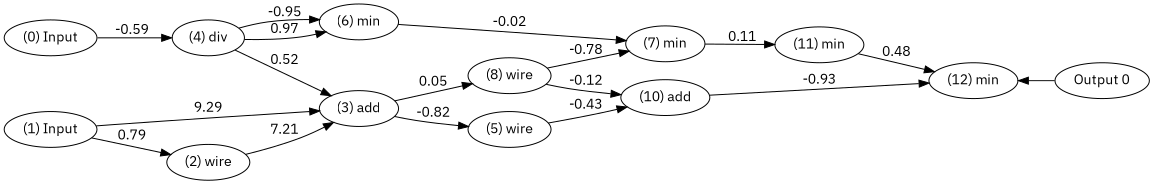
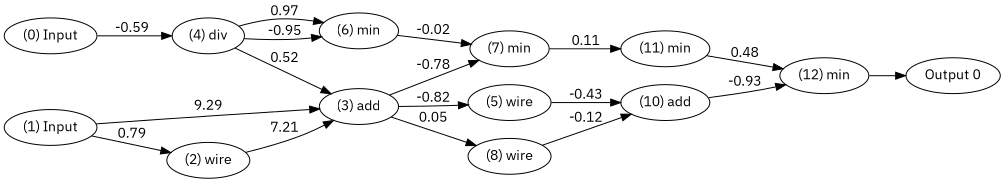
edge "(8) wire" -> "(7) min": now "(3) add" -> "(7) min"
edge "Output 0" -> "(12) min": reversed
